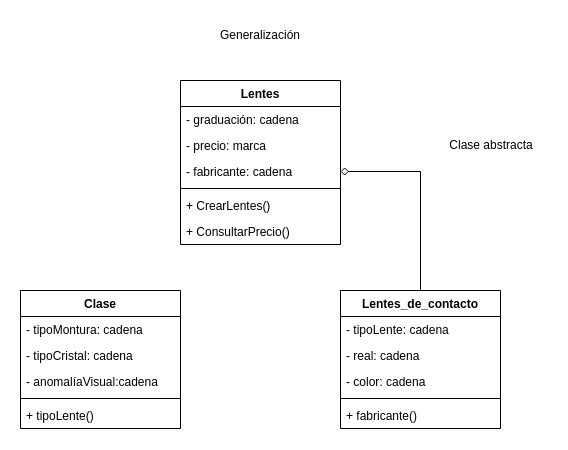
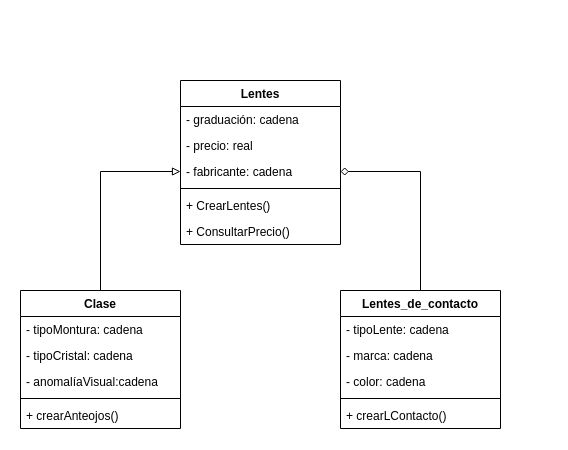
node "Generalización": removed
node "- precio: marca": label "- precio: marca" -> "- precio: real"
node "Clase abstracta": removed
edge "Clase" -> "- fabricante: cadena": added
node "- real: cadena": label "- real: cadena" -> "- marca: cadena"
node "+ tipoLente()": label "+ tipoLente()" -> "+ crearAnteojos()"
node "+ fabricante()": label "+ fabricante()" -> "+ crearLContacto()"
